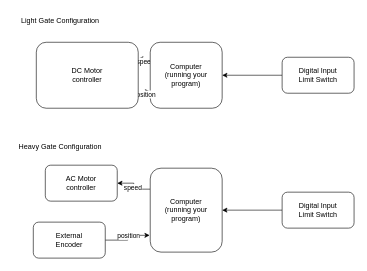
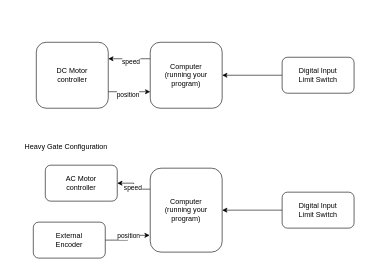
node "Light Gate Configuration": removed
node "DC Motor controller": size 102x66 -> 72x66
node "Heavy Gate Configuration": moved (60, 147) -> (66, 147)
